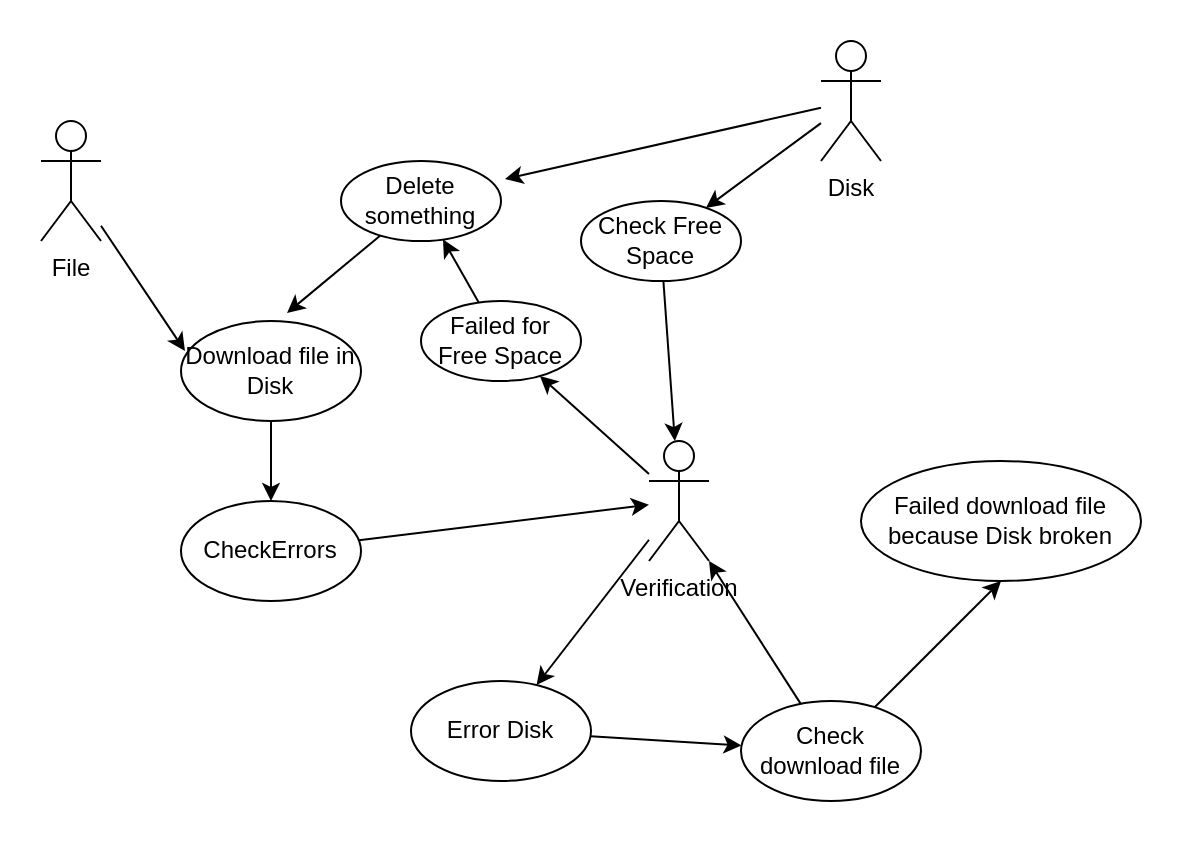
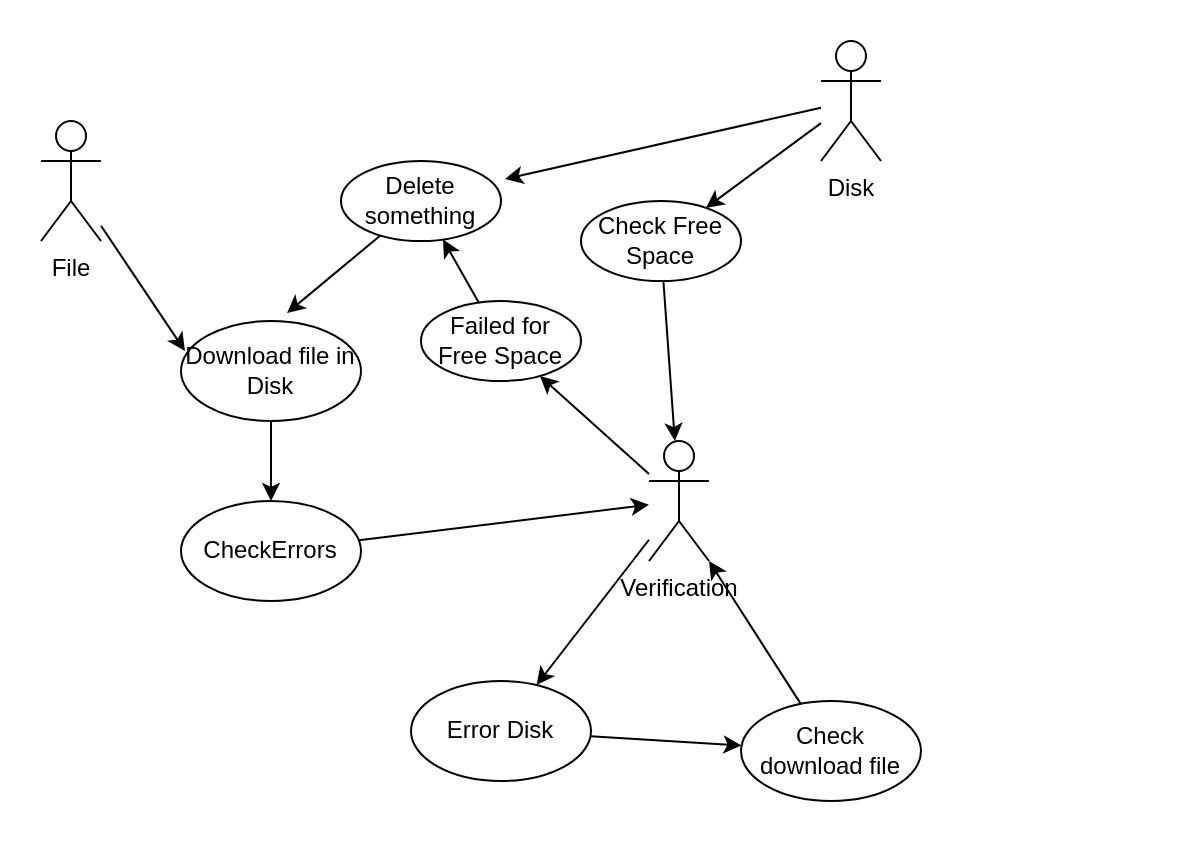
node "Failed download file because Disk broken": removed
edge "Check download file" -> "Failed download file because Disk broken": removed
